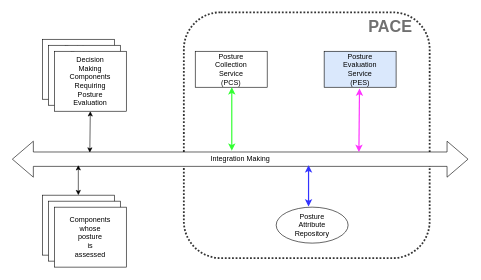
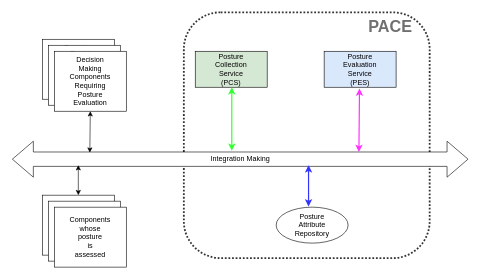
node "Posture Collection Service (PCS)": fillcolor #ffffff -> #d5e8d4
